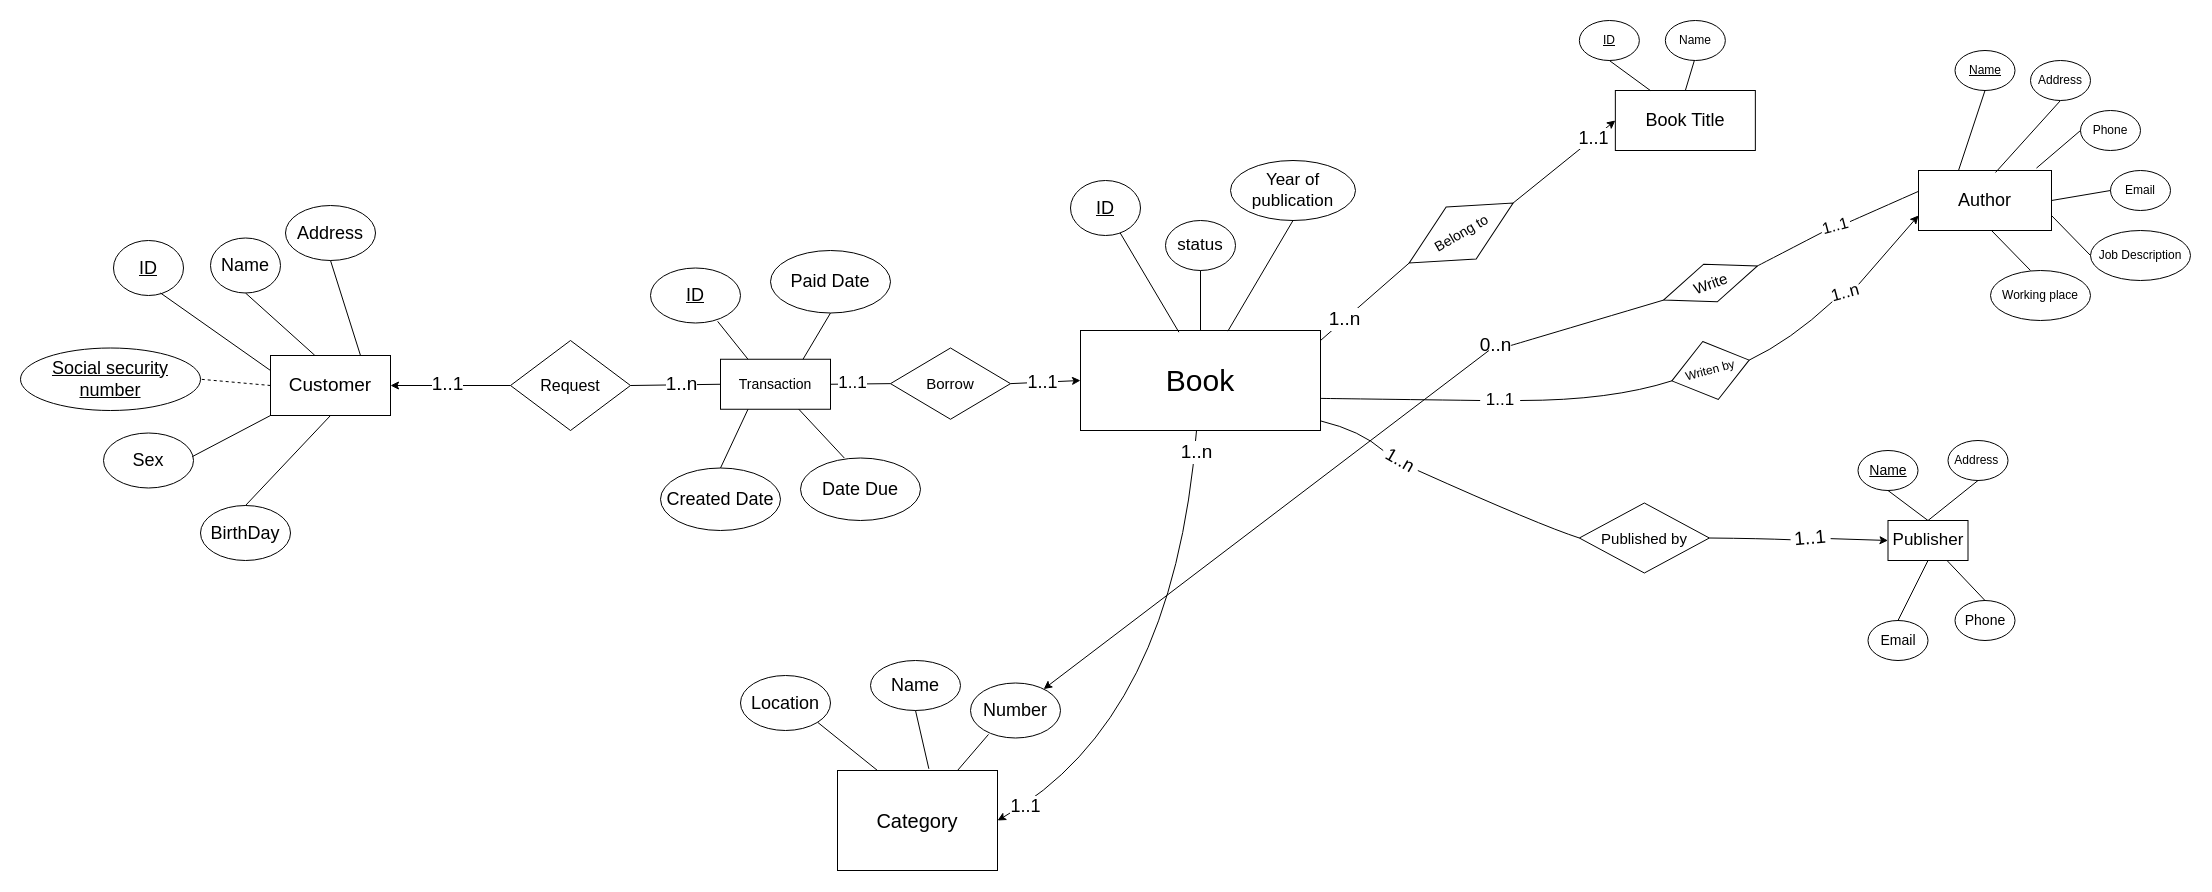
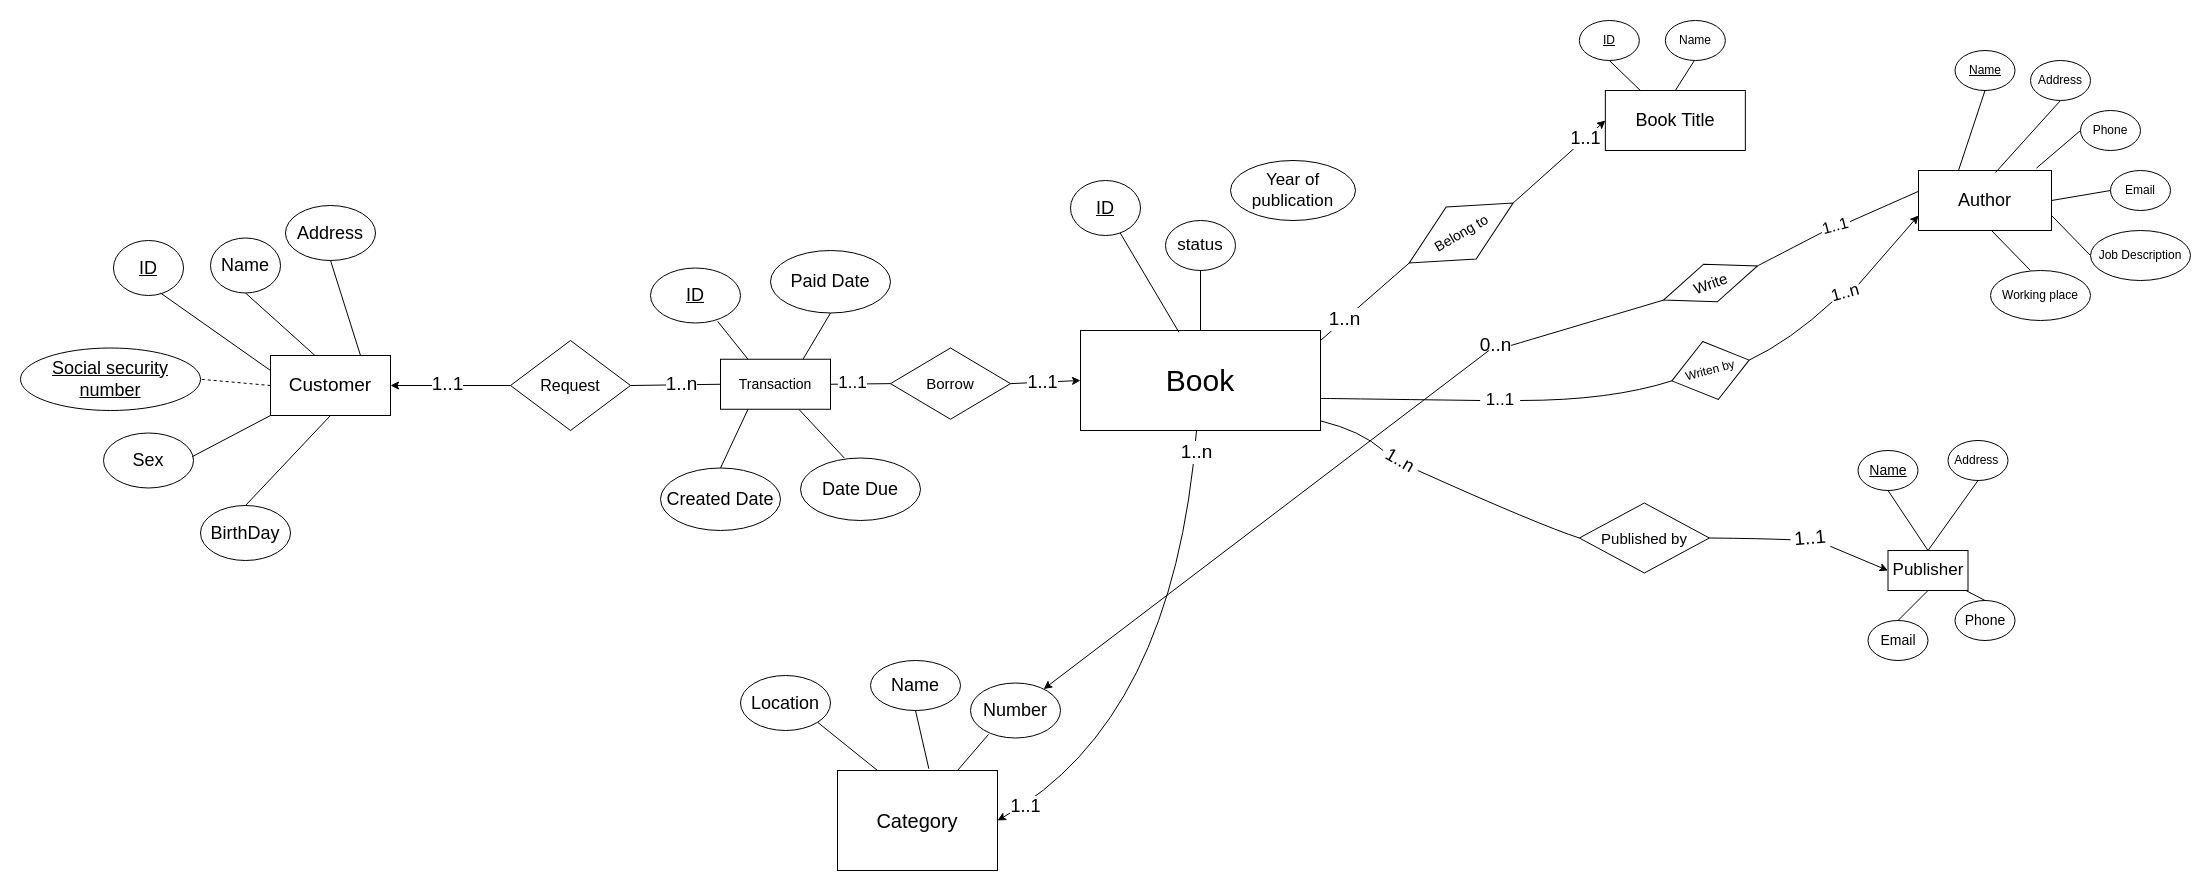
node "Book Title": moved (1685, 121) -> (1675, 121)
edge "Year of publication" -- "Book": removed
node "Publisher": moved (1928, 541) -> (1928, 571)
